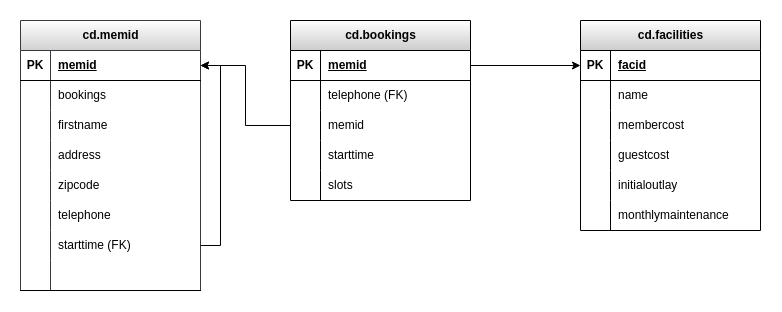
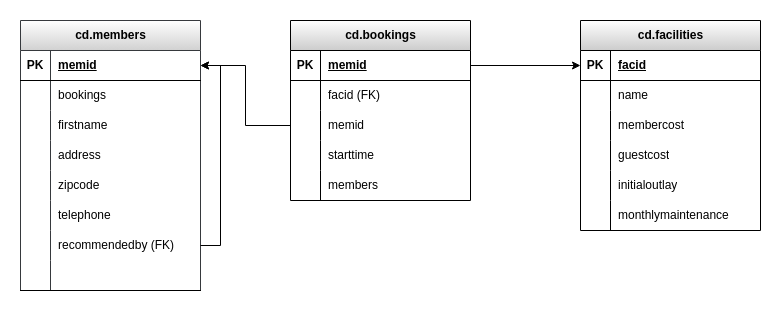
node "cd.memid": label "cd.memid" -> "cd.members"
node "telephone (FK)": label "telephone (FK)" -> "facid (FK)"
node "slots": label "slots" -> "members"
node "starttime (FK)": label "starttime (FK)" -> "recommendedby (FK)"
